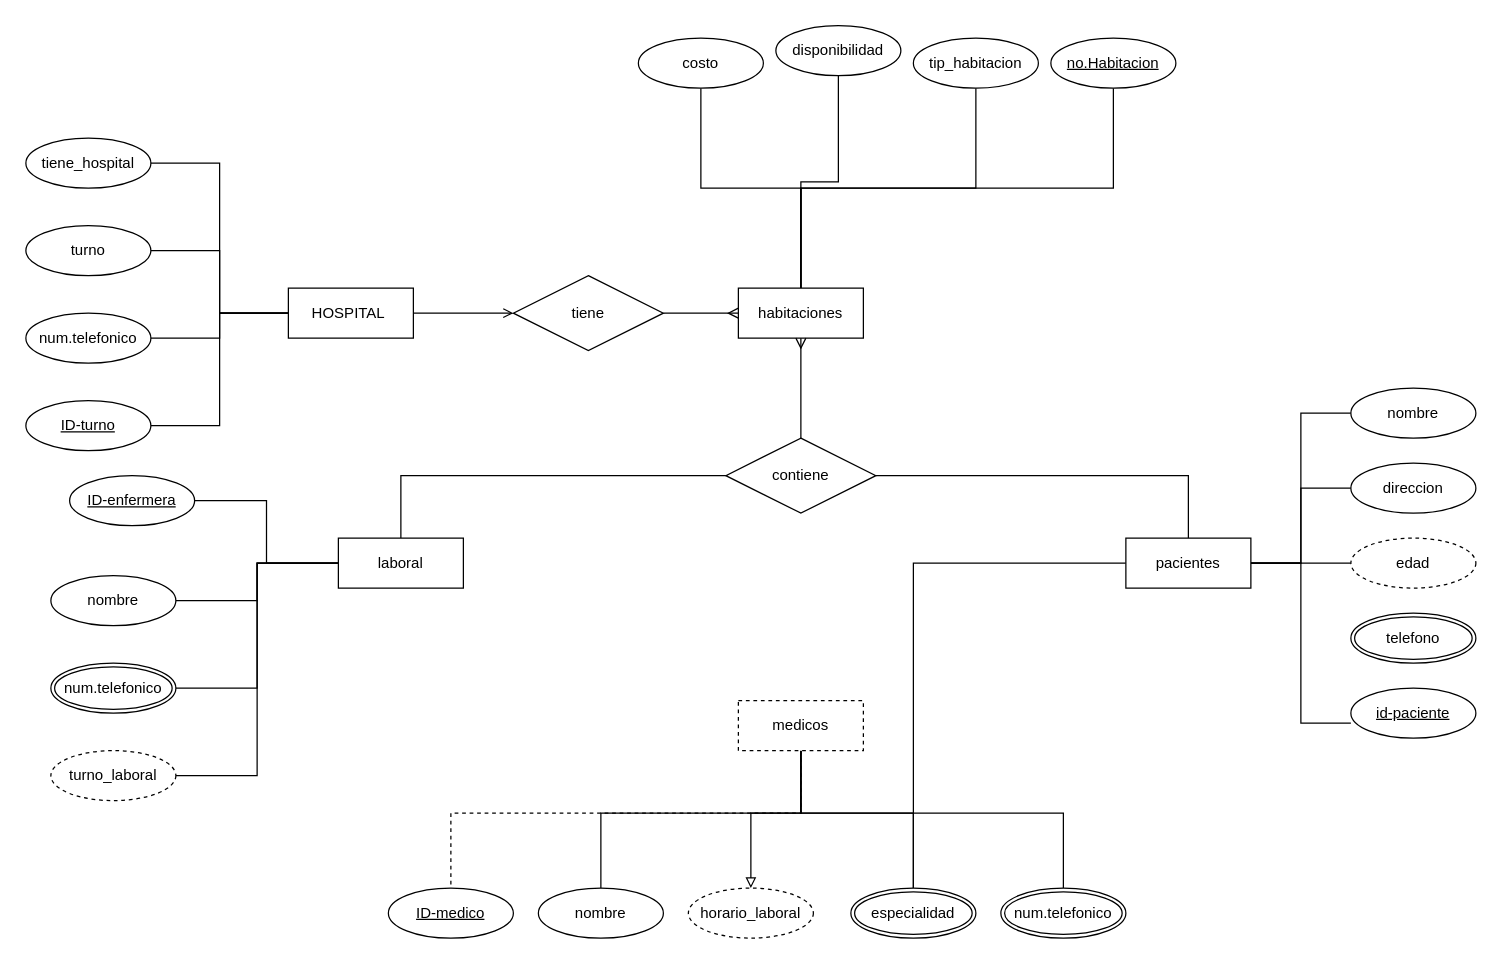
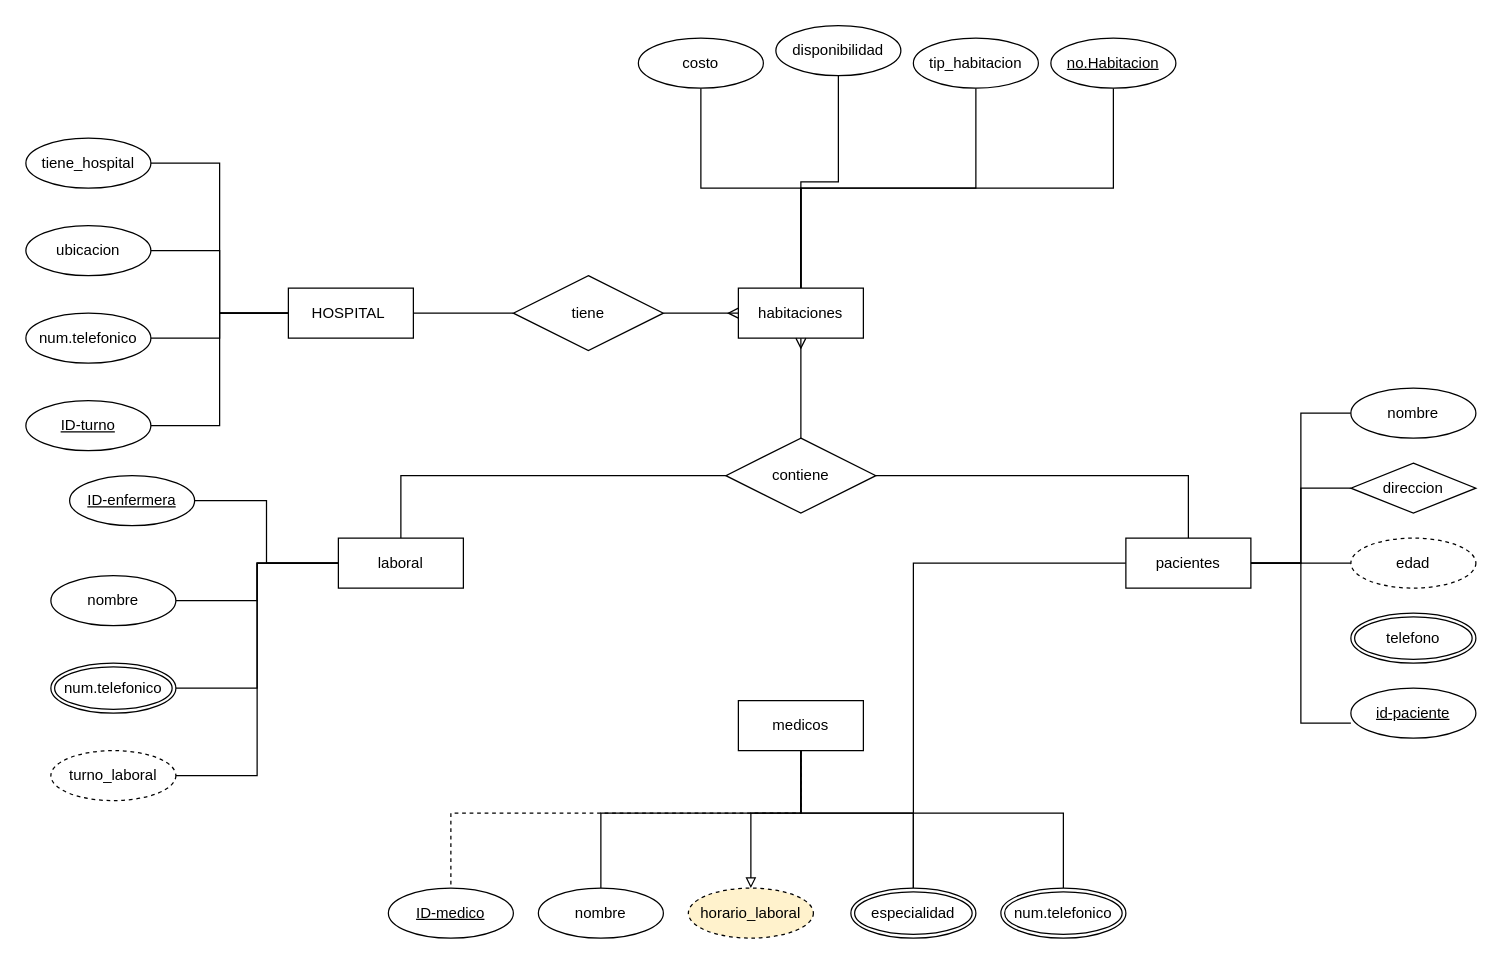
node "turno": label "turno" -> "ubicacion"
edge "HOSPITAL" -> "tiene": arrowhead open -> none
node "direccion": shape ellipse -> diamond
node "medicos": style dashed -> solid
node "horario_laboral": fillcolor #ffffff -> #fff2cc
